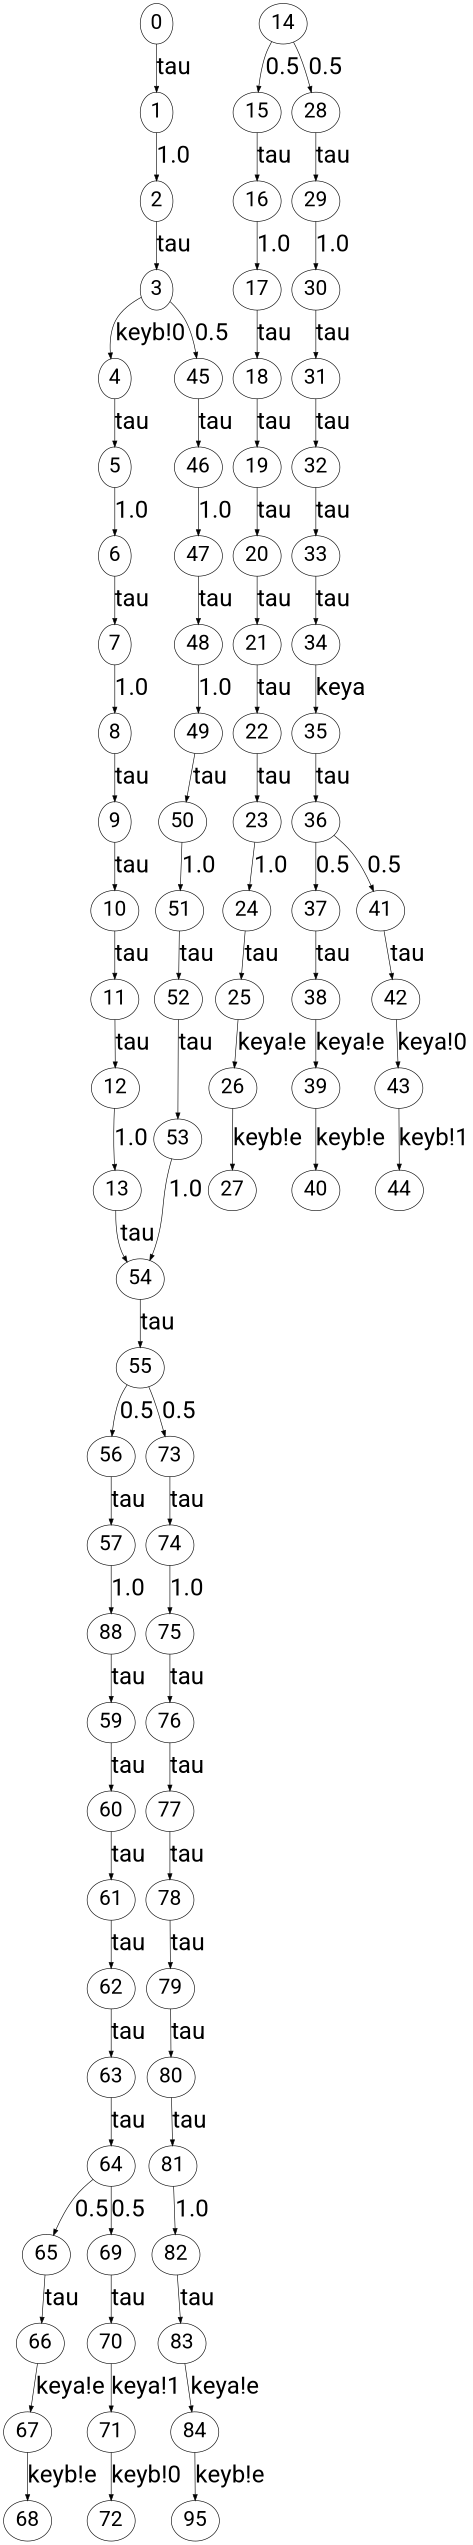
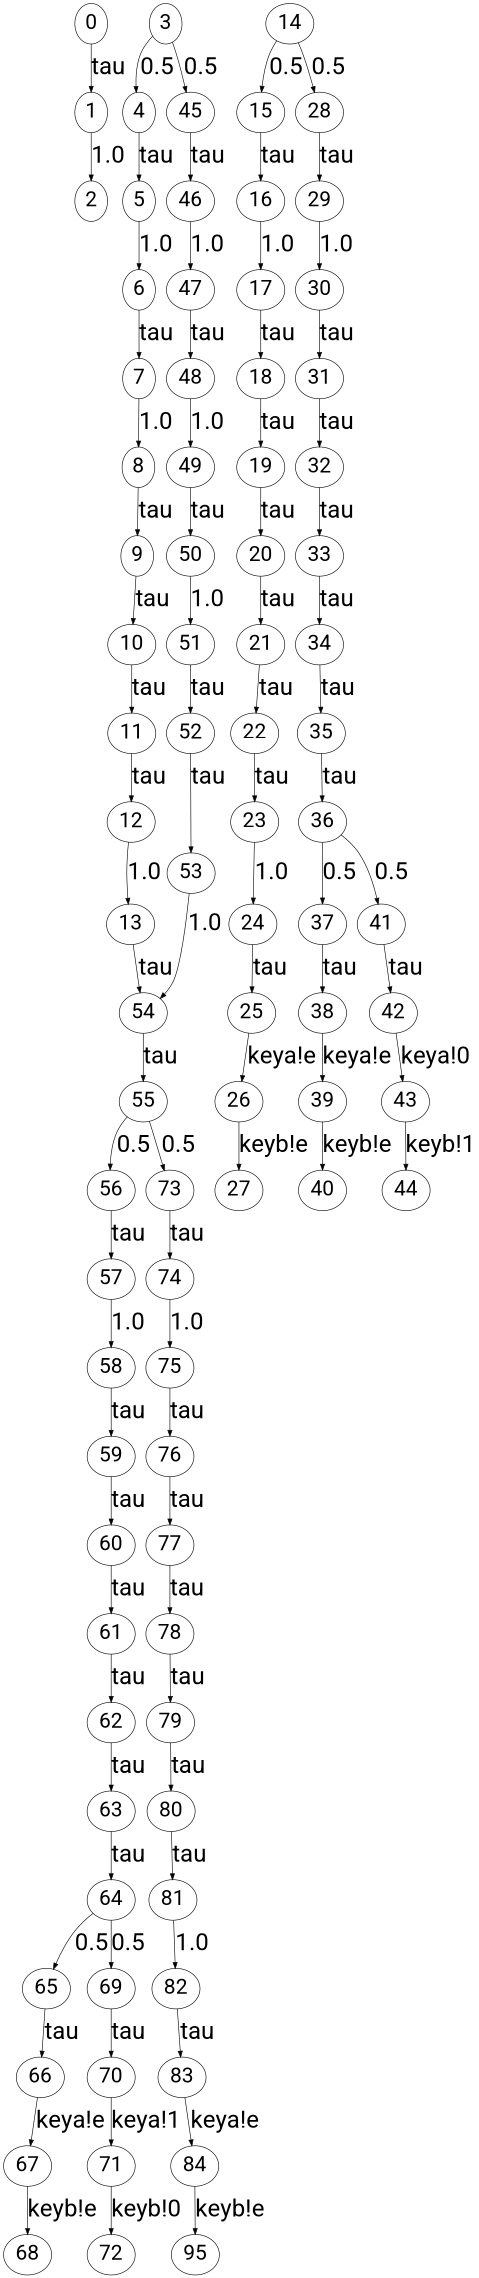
edge "2" -> "3": removed, label "tau"
edge "3" -> "4": label "keyb!0" -> "0.5"
edge "34" -> "35": label "keya" -> "tau"
node "88": label "88" -> "58"
